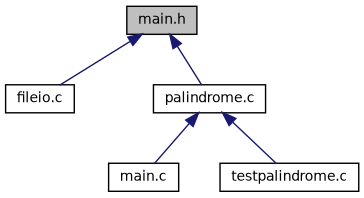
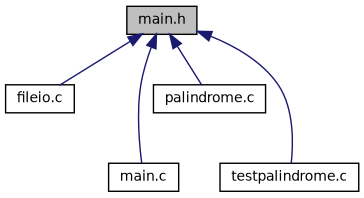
edge "testpalindrome.c" -> "palindrome.c": now "testpalindrome.c" -> "main.h"
edge "main.c" -> "palindrome.c": now "main.c" -> "main.h"
